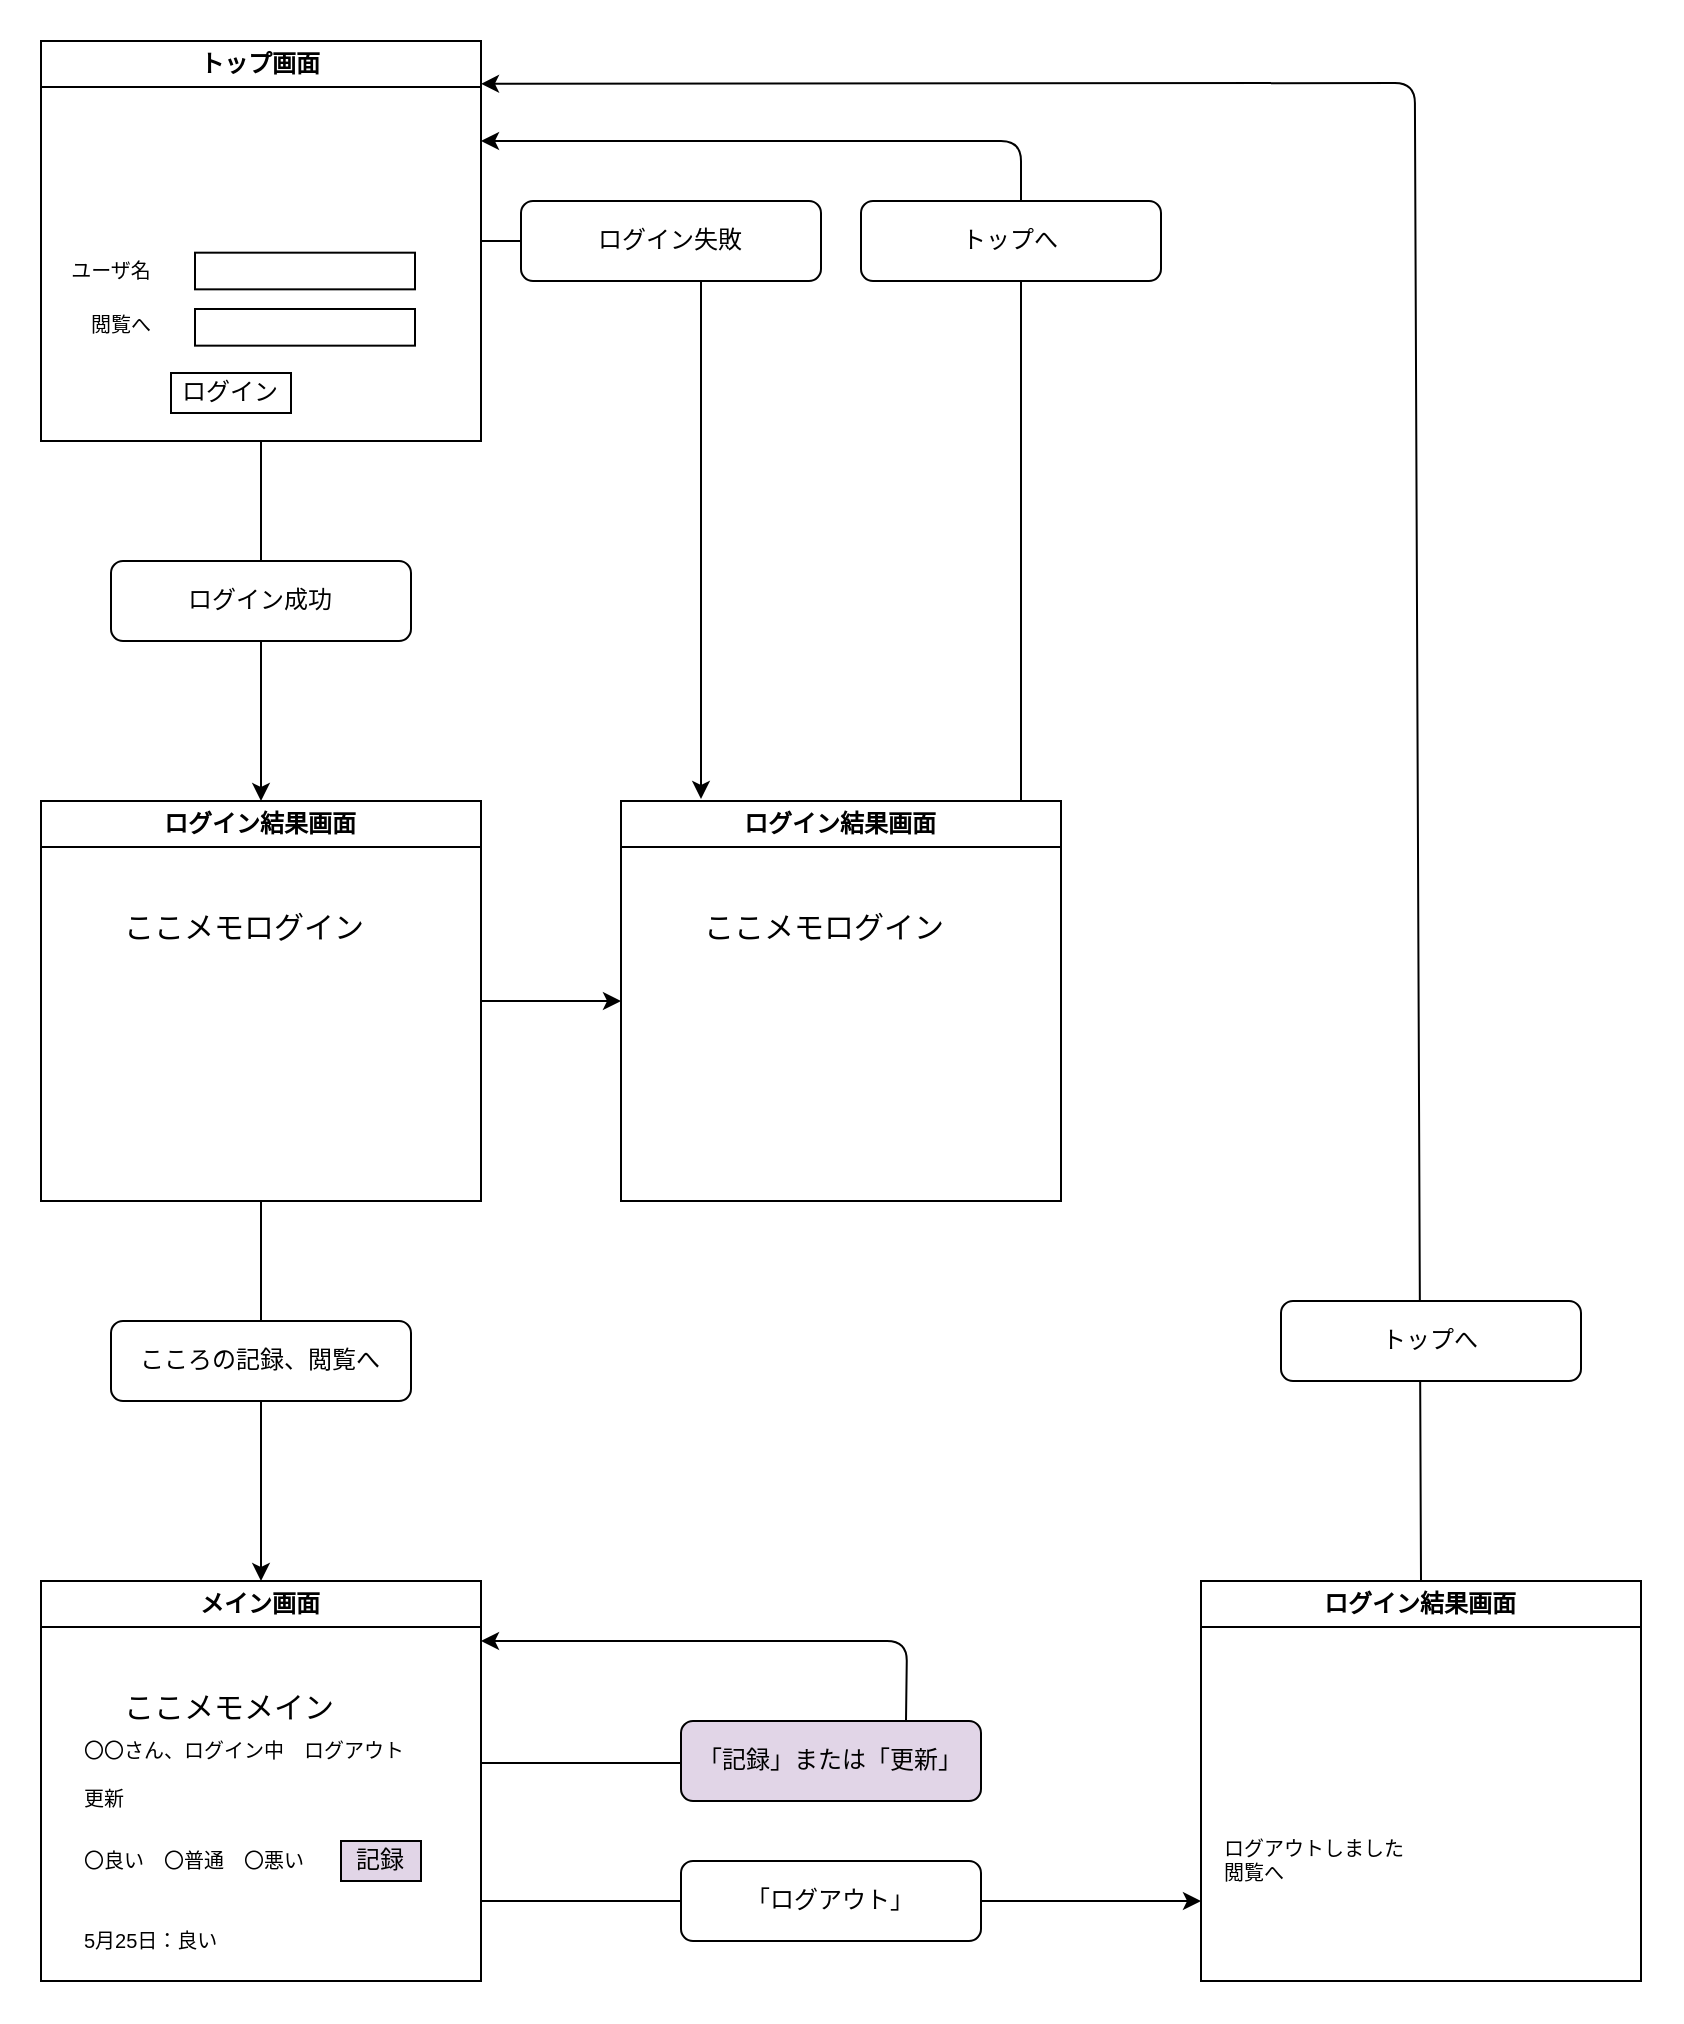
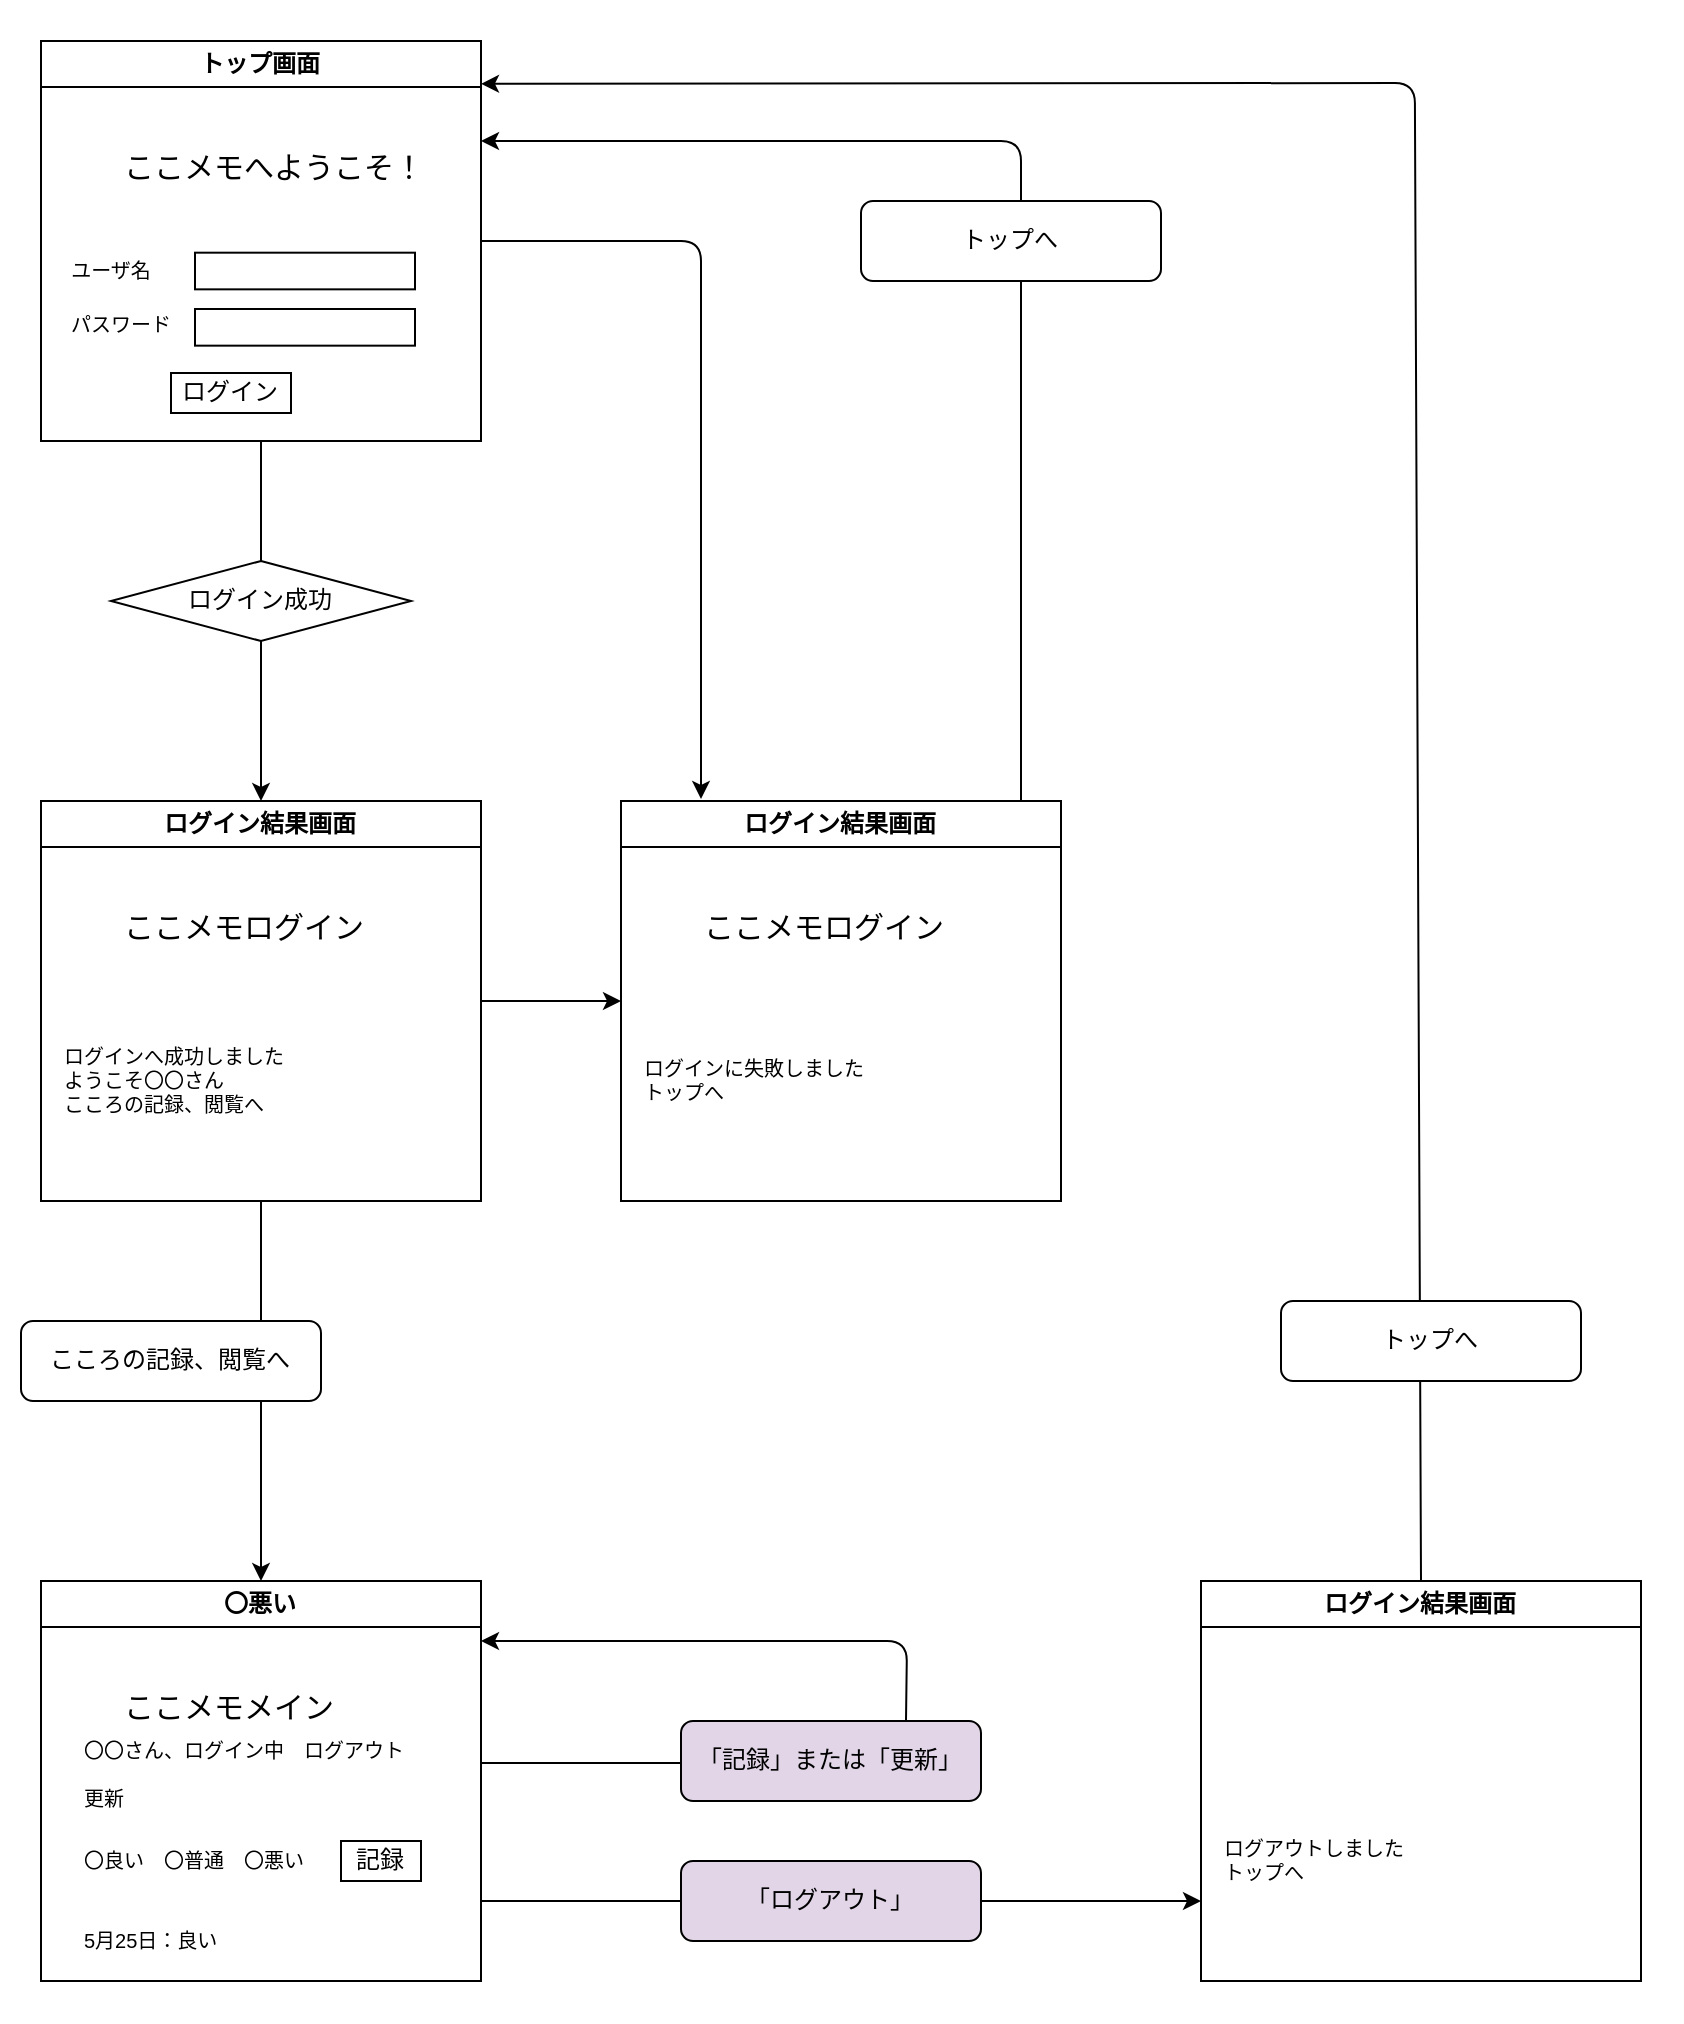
node "ここメモへようこそ！": added
node "ログイン失敗": removed
node "閲覧へ": label "閲覧へ" -> "パスワード"
node "ログイン成功": shape rounded rectangle -> diamond
node "ログインへ成功しました ようこそ〇〇さん こころの記録、閲覧へ": added
node "ログインに失敗しました トップへ": added
node "こころの記録、閲覧へ": moved (261, 1361) -> (171, 1361)
node "メイン画面": label "メイン画面" -> "〇悪い"
node "記録": fillcolor #e1d5e7 -> #ffffff
node "ログアウトしました 閲覧へ": label "ログアウトしました 閲覧へ" -> "ログアウトしました トップへ"
node "「ログアウト」": fillcolor #ffffff -> #e1d5e7
